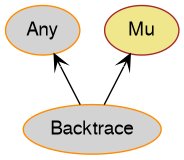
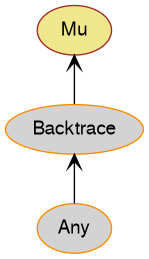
edge "Backtrace" -> "Any": reversed
